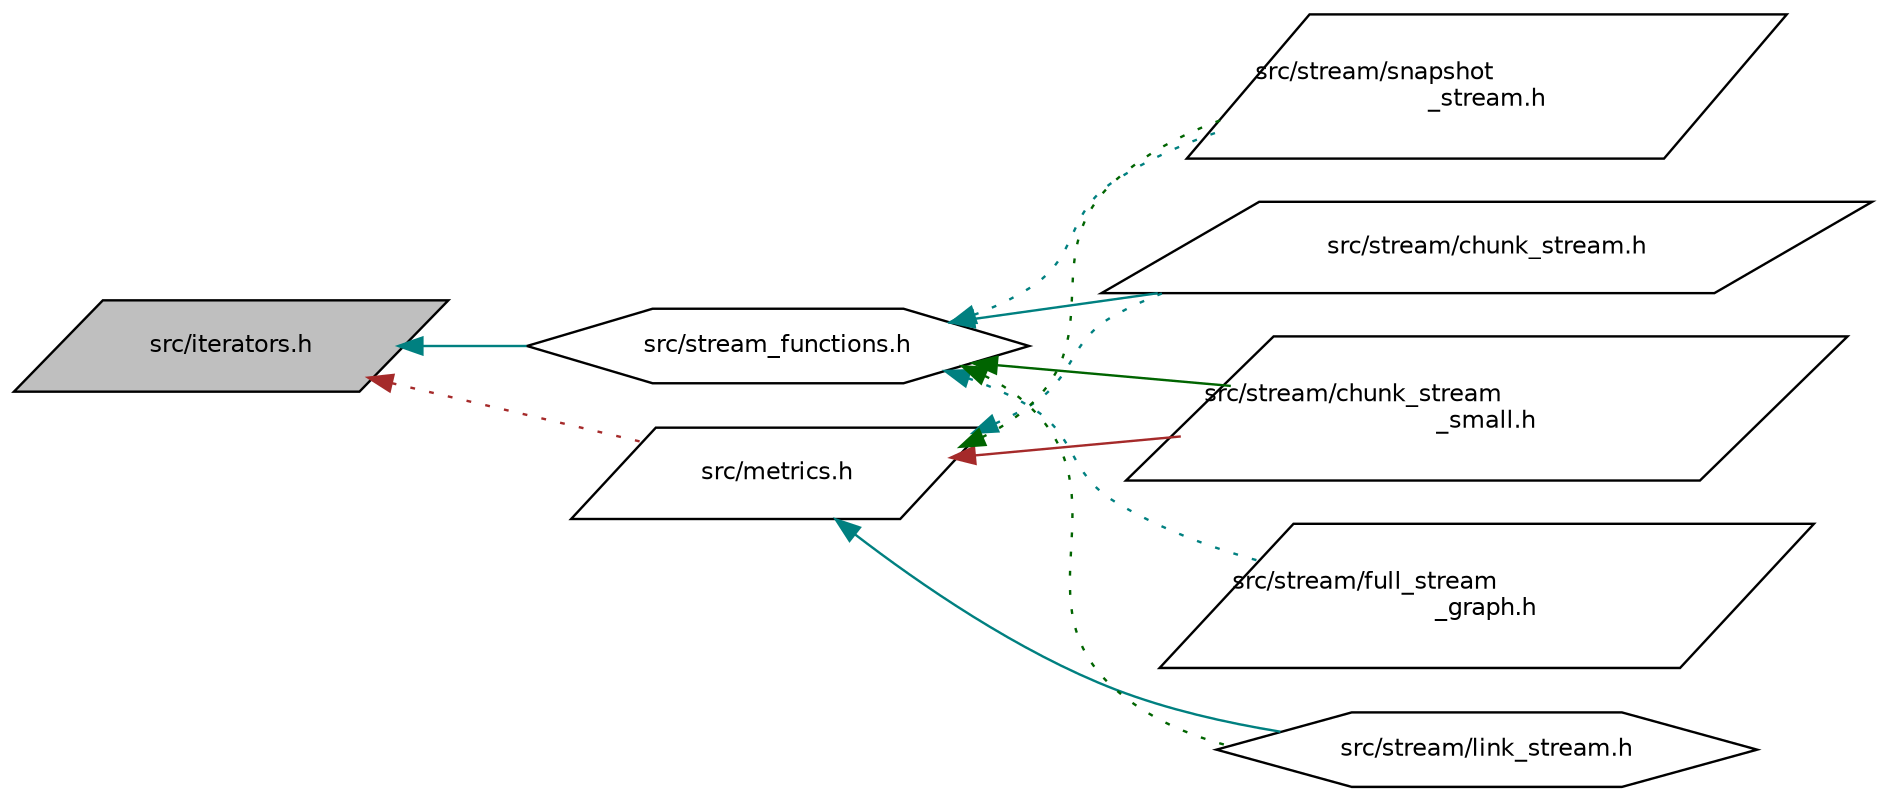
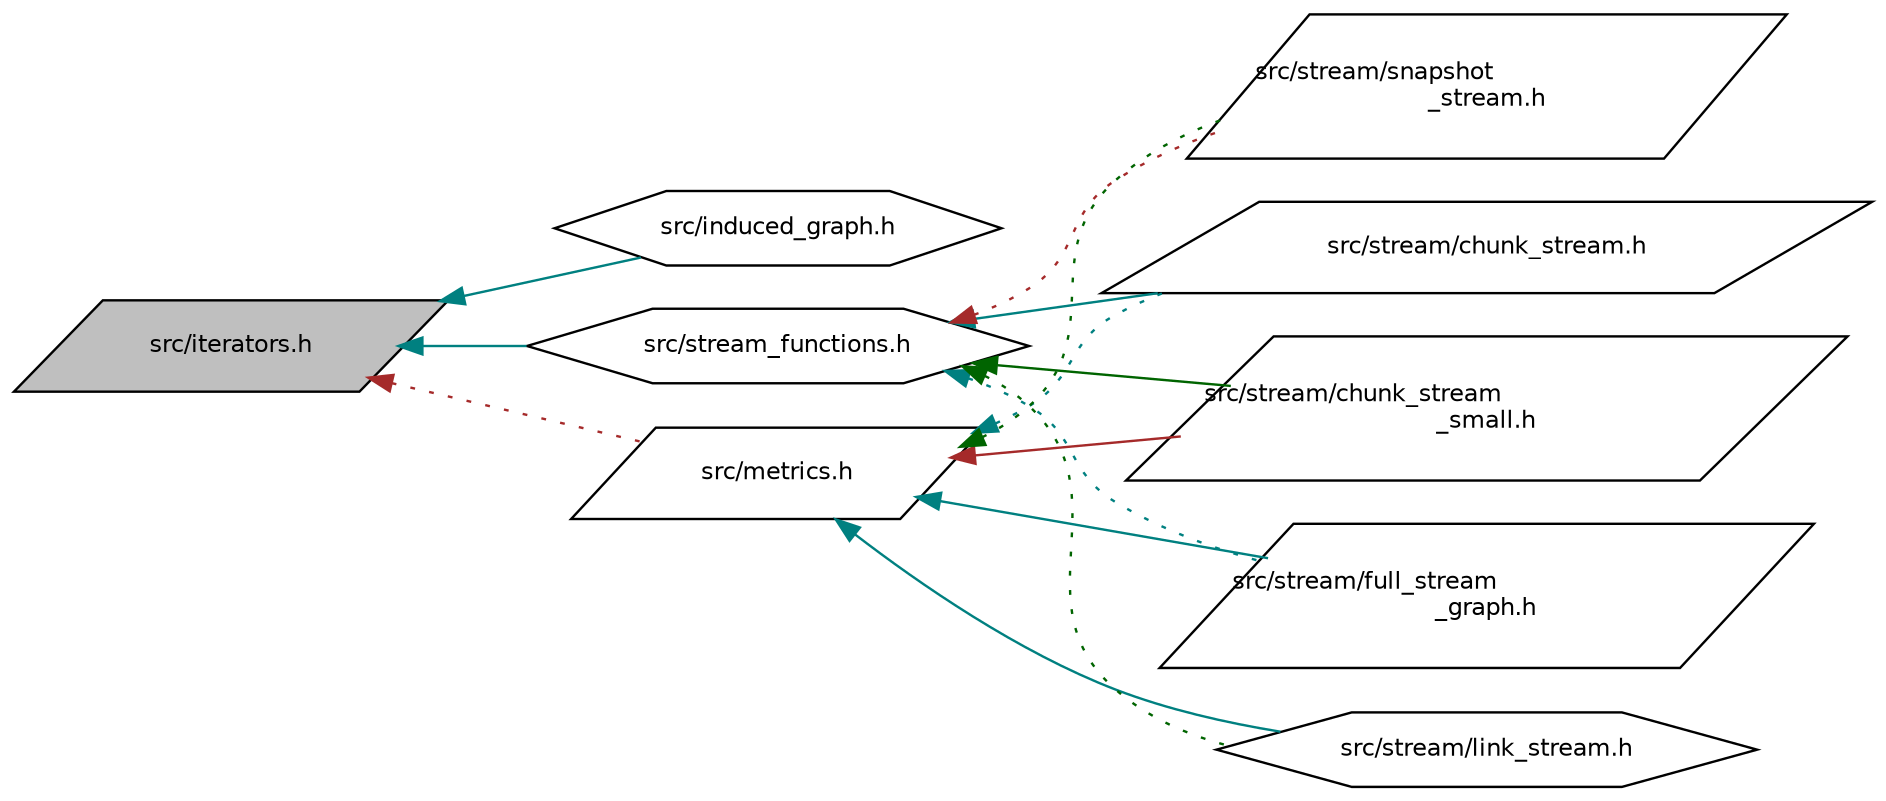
node "src/induced_graph.h": added
edge "src/stream/snapshot _stream.h" -> "src/stream_functions.h": color teal -> brown
edge "src/stream/full_stream _graph.h" -> "src/metrics.h": added
